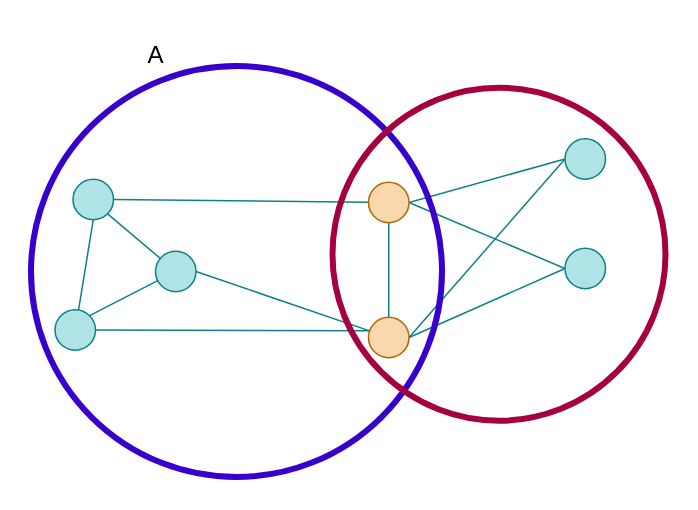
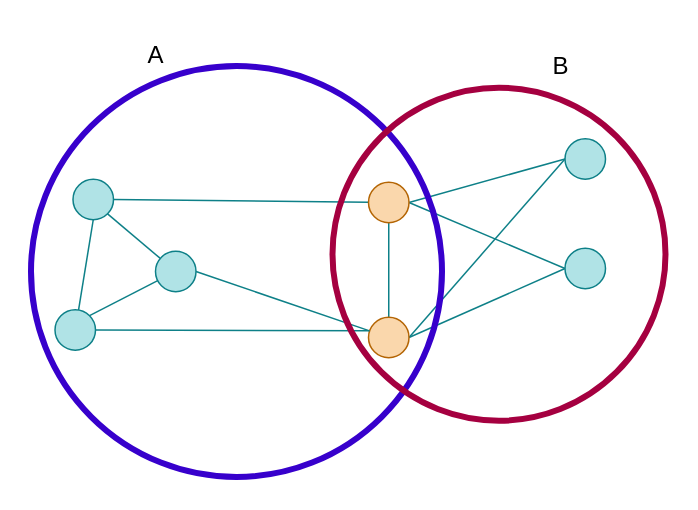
node "B": added
